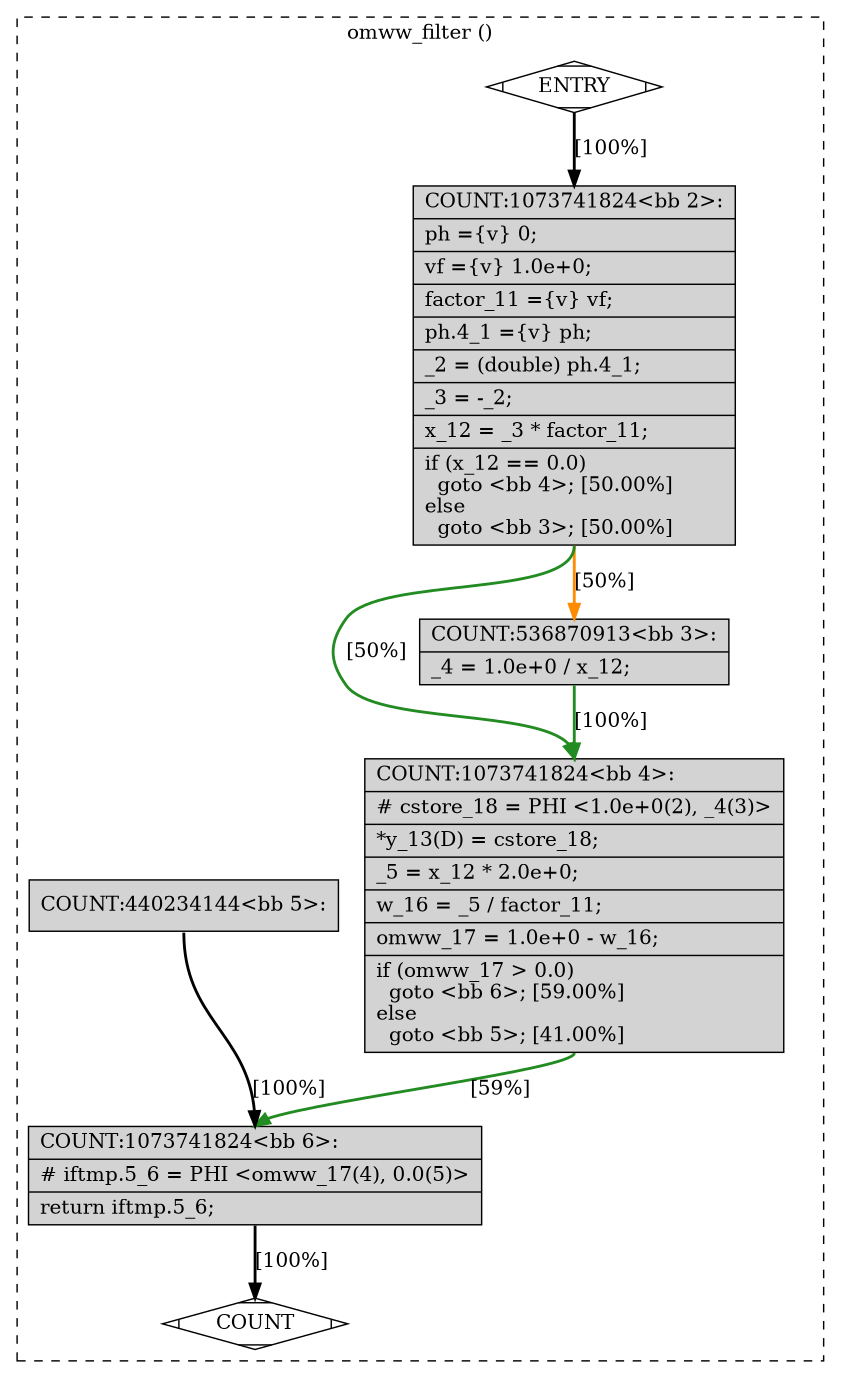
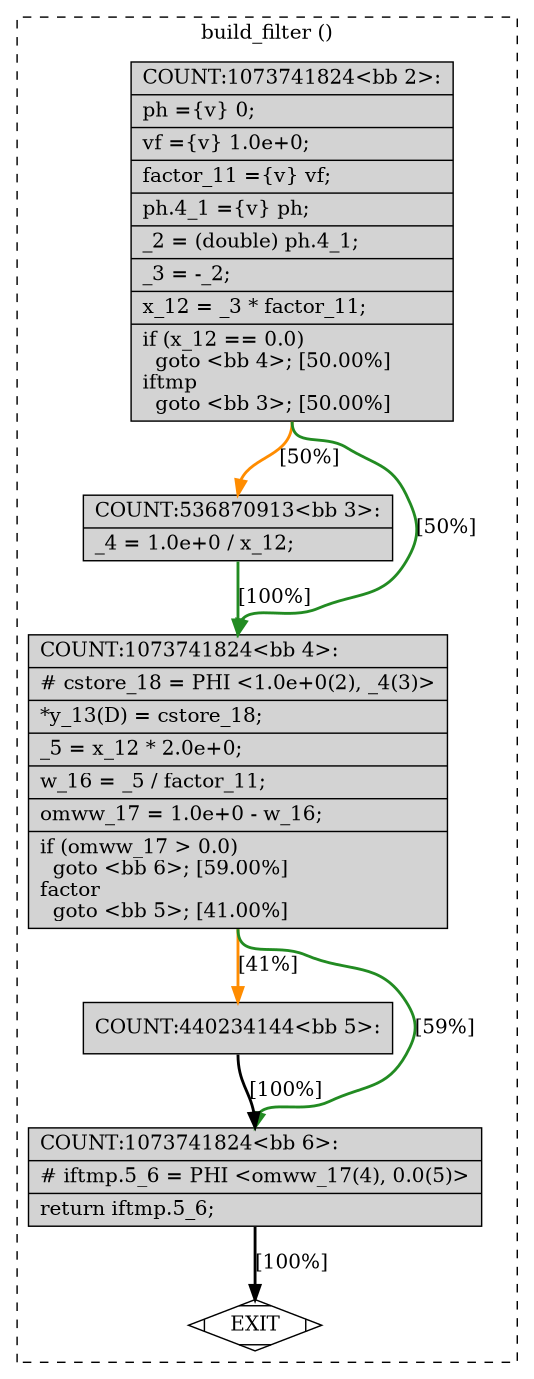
cluster "omww_filter ()": label "omww_filter ()" -> "build_filter ()"
node "ENTRY": removed
node "COUNT:1073741824<bb 2>:": text "else" -> "iftmp"
edge "COUNT:1073741824<bb 4>:" -> "COUNT:440234144<bb 5>:": added, label "[41%]"
node "COUNT:1073741824<bb 4>:": text "else" -> "factor"
node "COUNT": label "COUNT" -> "EXIT"
